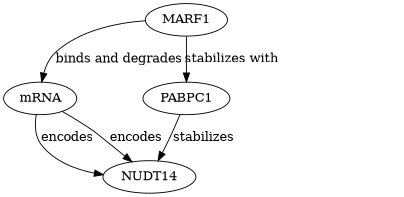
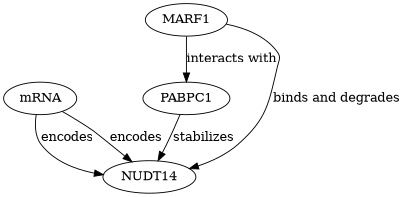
edge "MARF1" -> "mRNA": now "MARF1" -> "NUDT14"
edge "MARF1" -> "PABPC1": label "stabilizes with" -> "interacts with"
